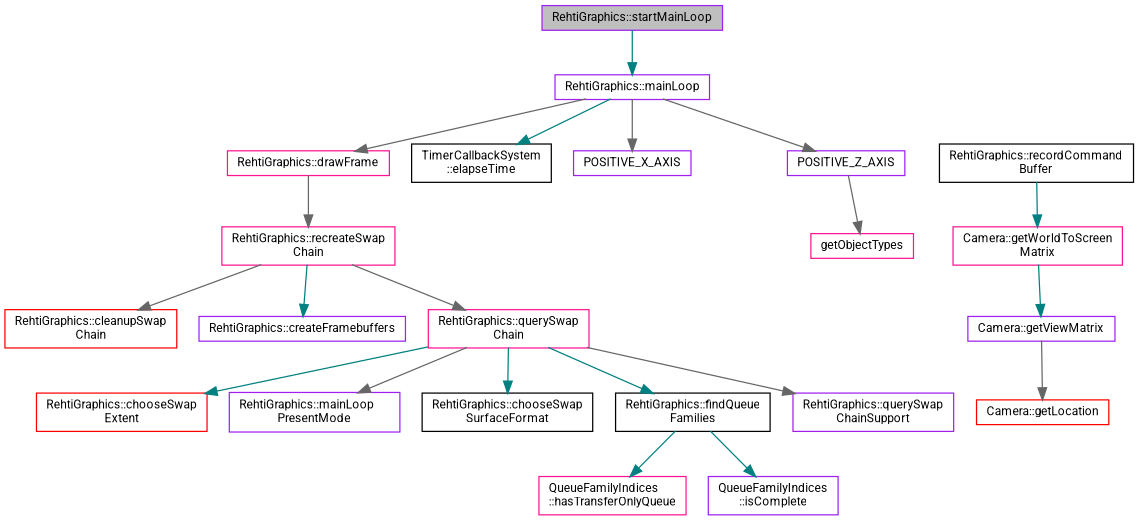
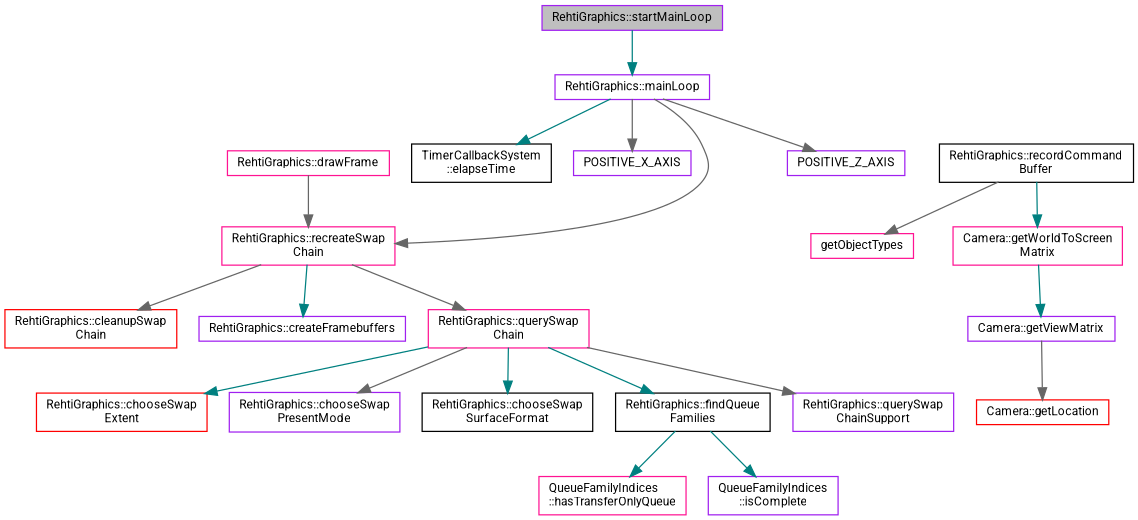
edge "RehtiGraphics::mainLoop" -> "RehtiGraphics::drawFrame": now "RehtiGraphics::mainLoop" -> "RehtiGraphics::recreateSwap Chain"
edge "POSITIVE_Z_AXIS" -> "getObjectTypes": now "RehtiGraphics::recordCommand Buffer" -> "getObjectTypes"
node "RehtiGraphics::mainLoop PresentMode": label "RehtiGraphics::mainLoop PresentMode" -> "RehtiGraphics::chooseSwap PresentMode"
